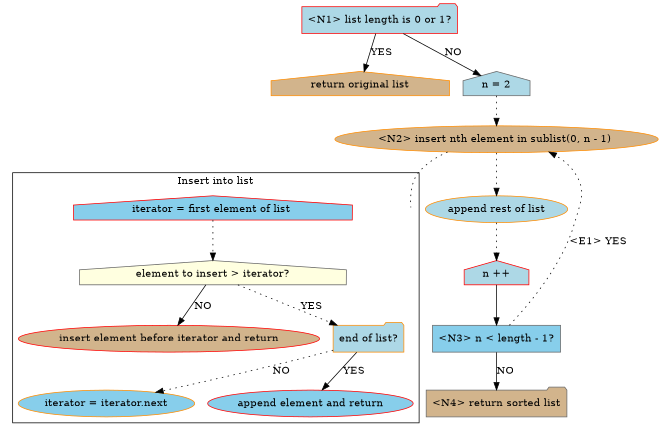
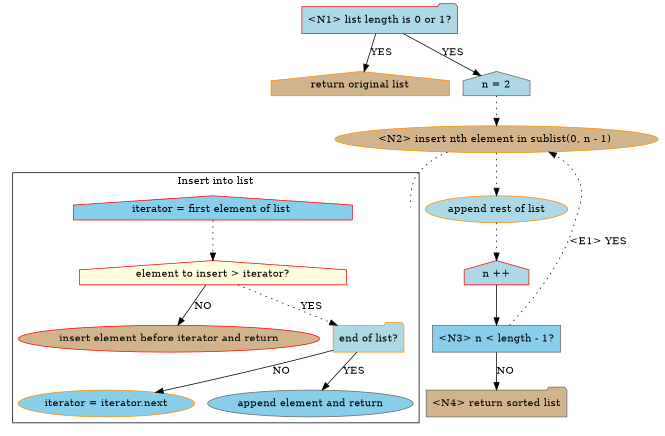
edge "<N1> list length is 0 or 1?" -> "n = 2": label "NO" -> "YES"
node "element to insert > iterator?": color gray40 -> red
edge "end of list?" -> "iterator = iterator.next": style dotted -> solid
node "append element and return": color red -> gray40
